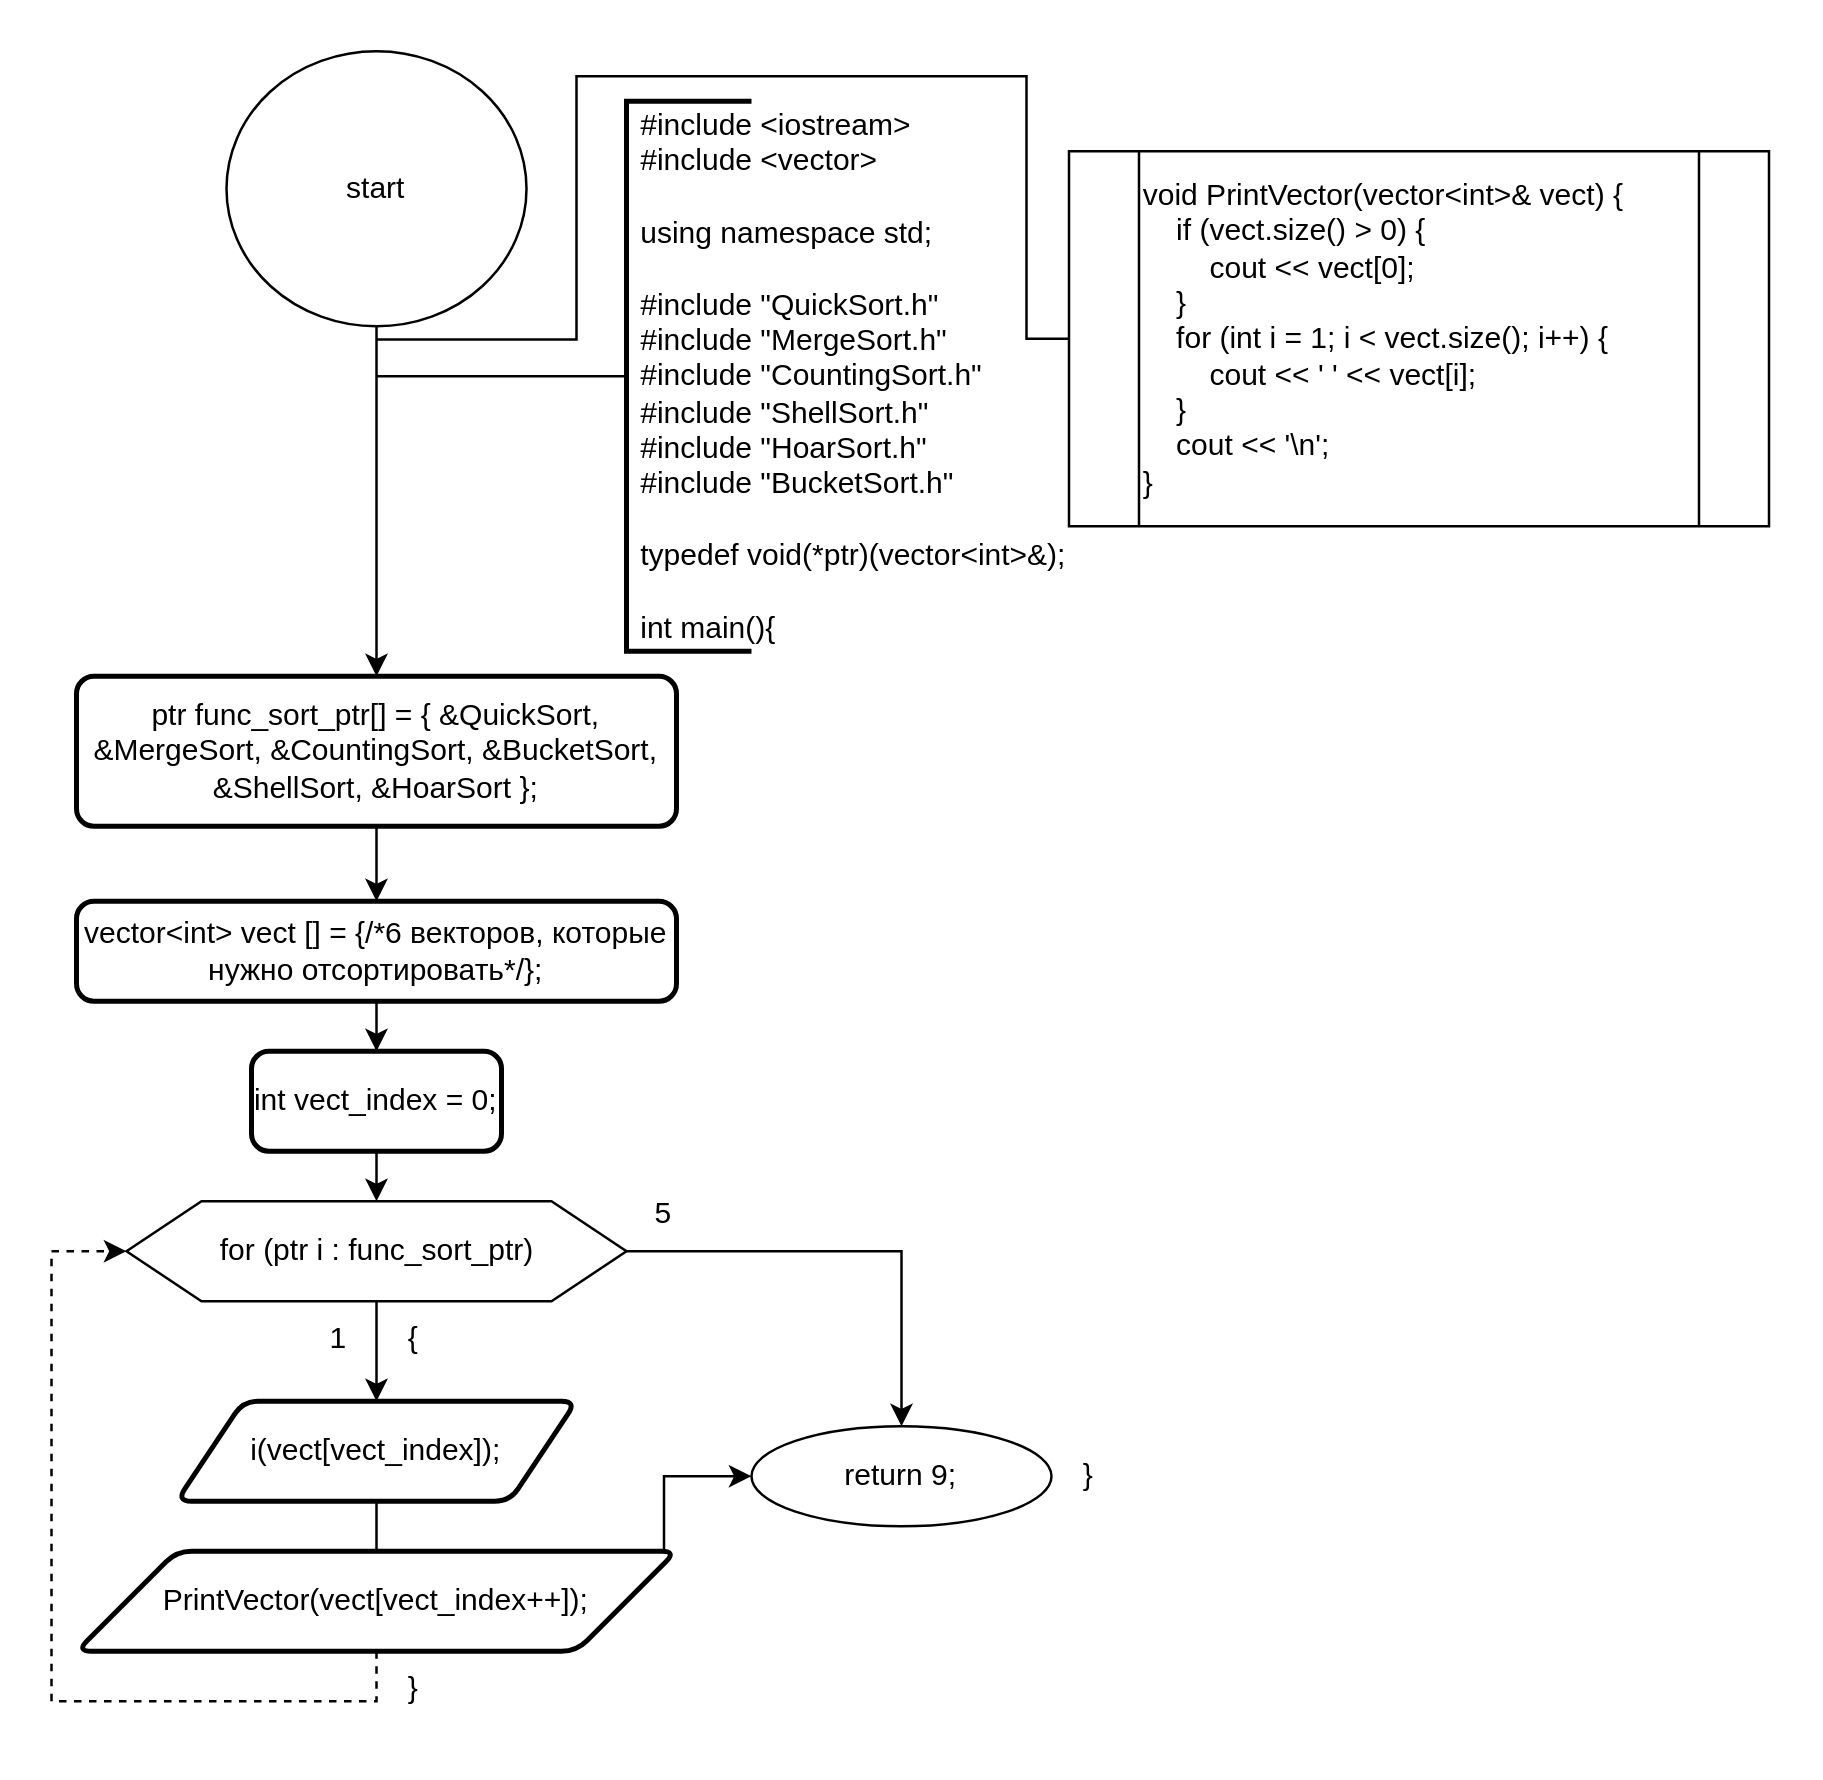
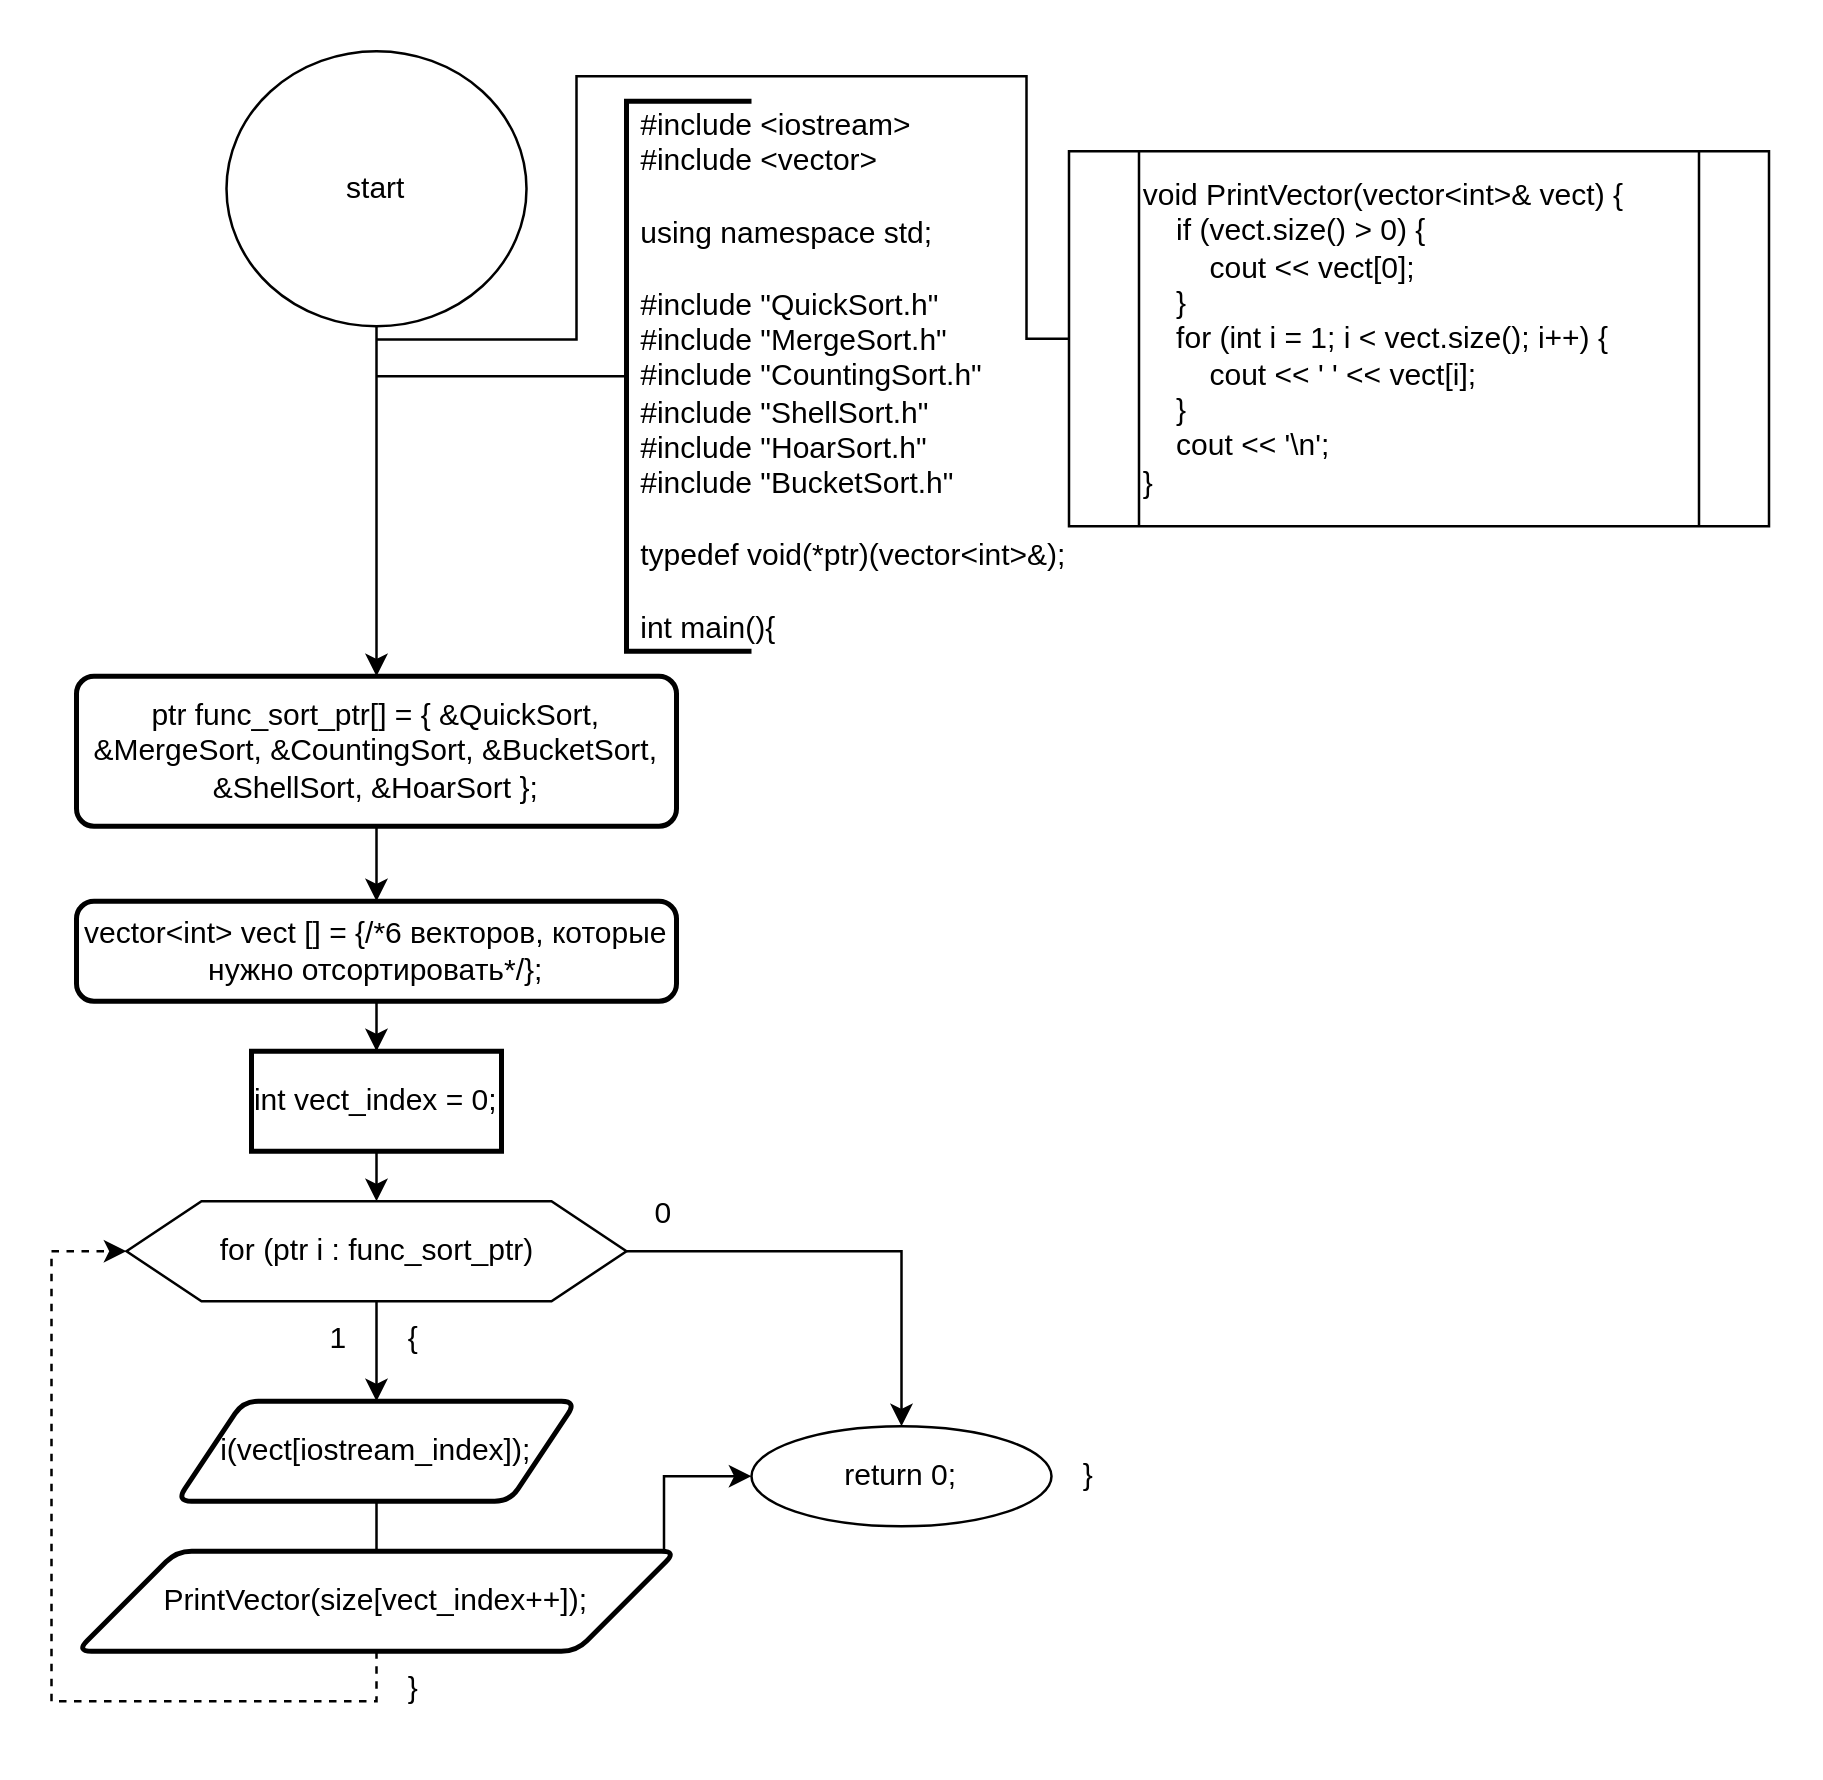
node "int vect_index = 0;": shape rounded rectangle -> rectangle
node "5": label "5" -> "0"
node "i(vect[vect_index]);": label "i(vect[vect_index]);" -> "i(vect[iostream_index]);"
node "return 9;": label "return 9;" -> "return 0;"
node "PrintVector(vect[vect_index++]);": label "PrintVector(vect[vect_index++]);" -> "PrintVector(size[vect_index++]);"
